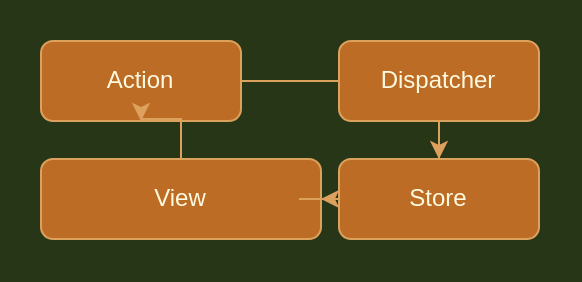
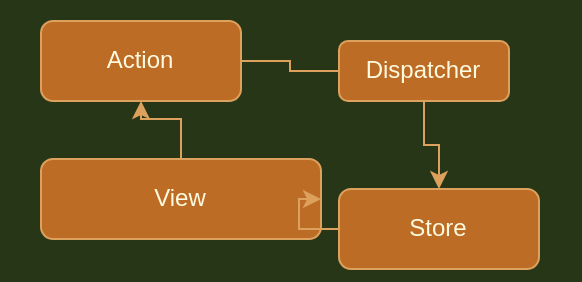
node "Action": moved (141, 81) -> (141, 61)
node "Dispatcher": size 200x80 -> 170x60
node "Store": moved (439, 199) -> (439, 229)
